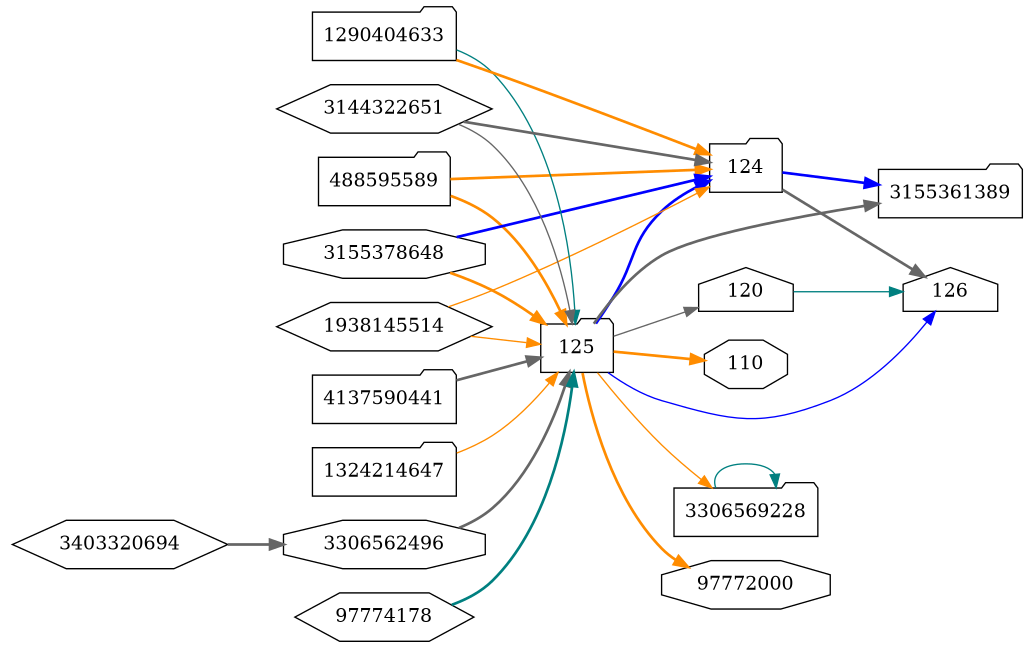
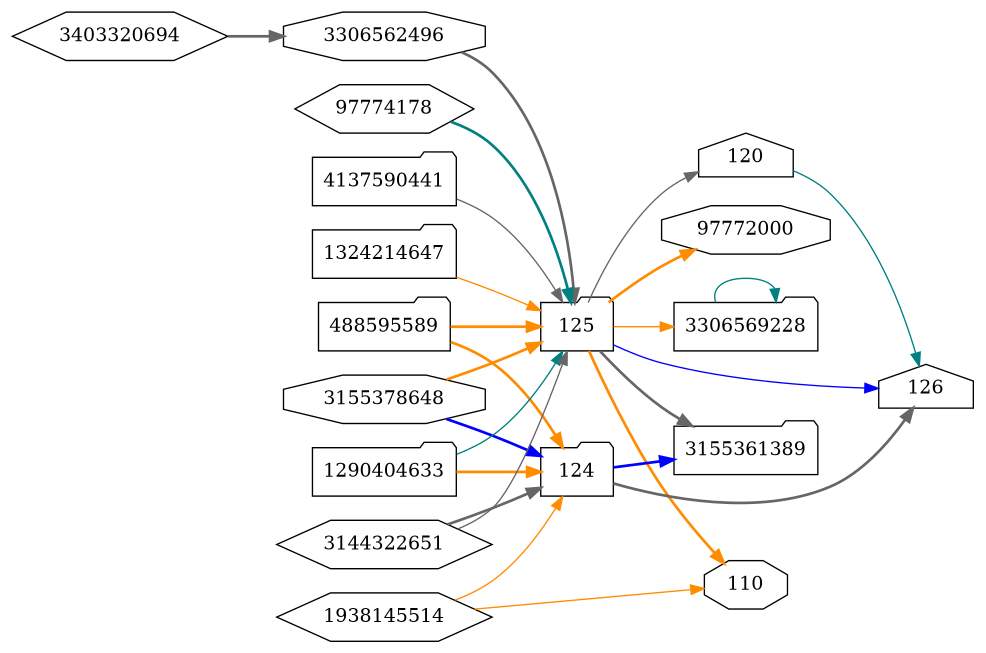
edge "125" -> "124": removed
edge "1938145514" -> "125": now "1938145514" -> "110"
edge "4137590441" -> "125": style bold -> solid
